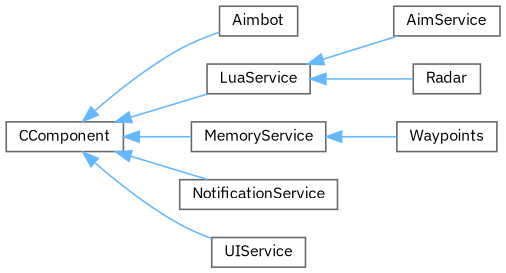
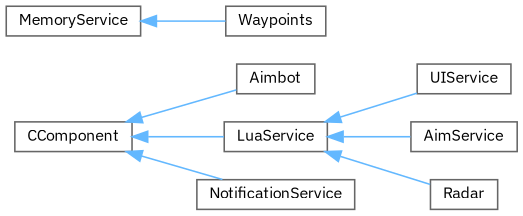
edge "MemoryService" -> "CComponent": removed
edge "UIService" -> "CComponent": now "UIService" -> "LuaService"
